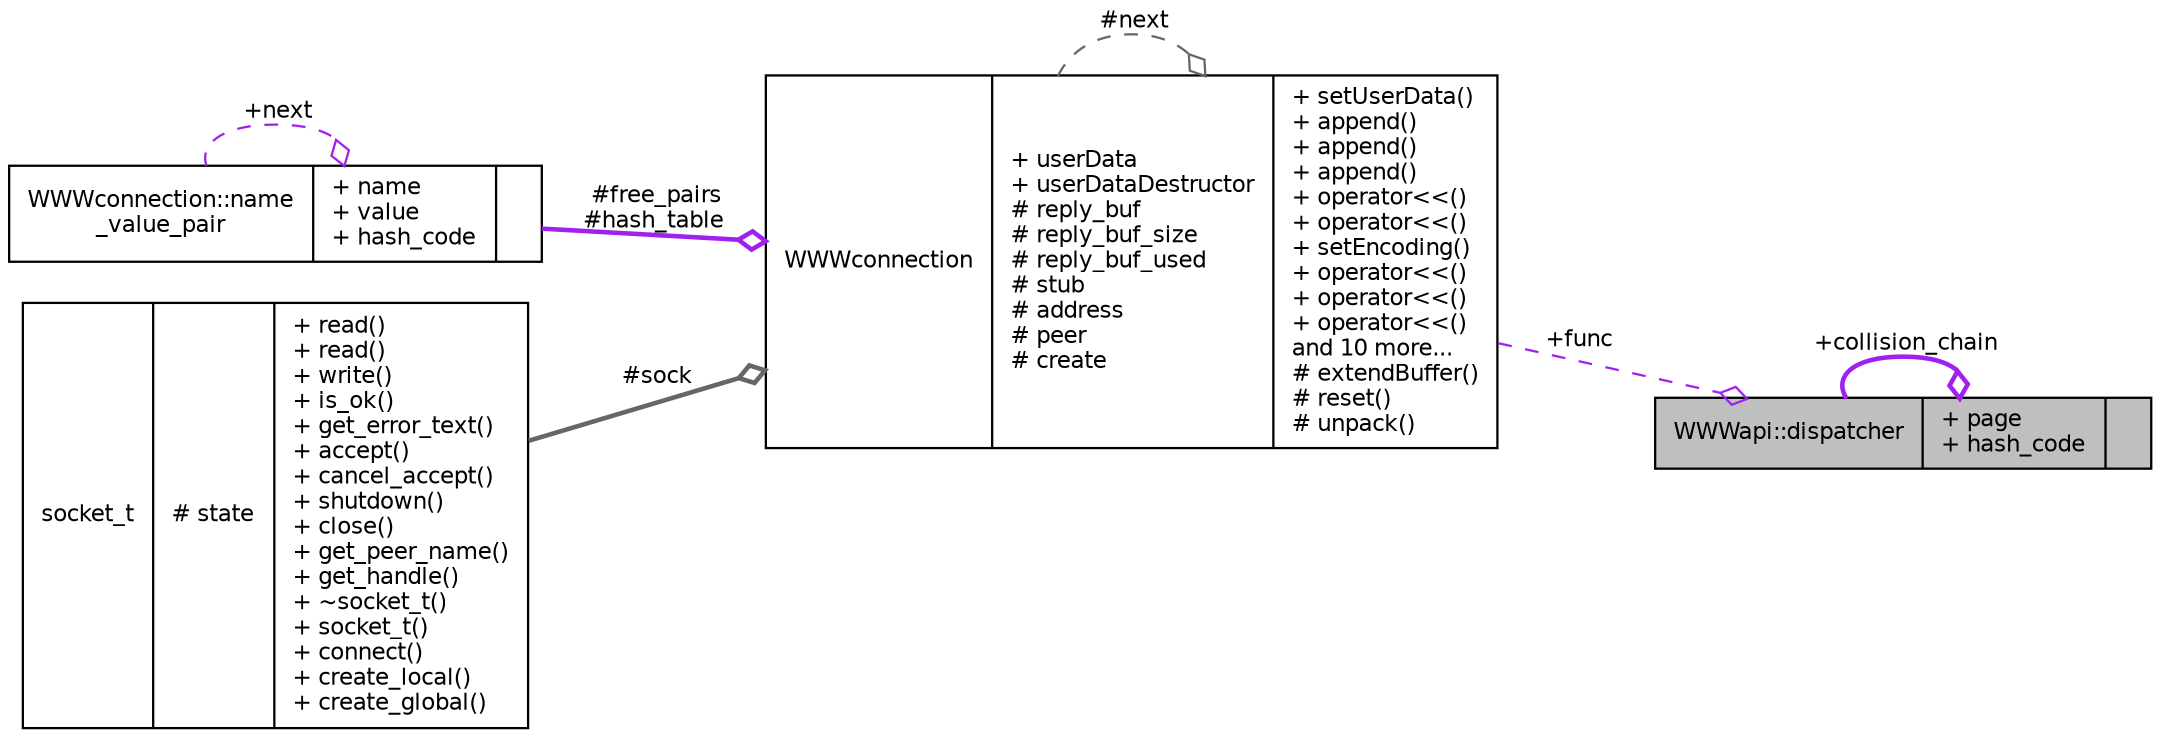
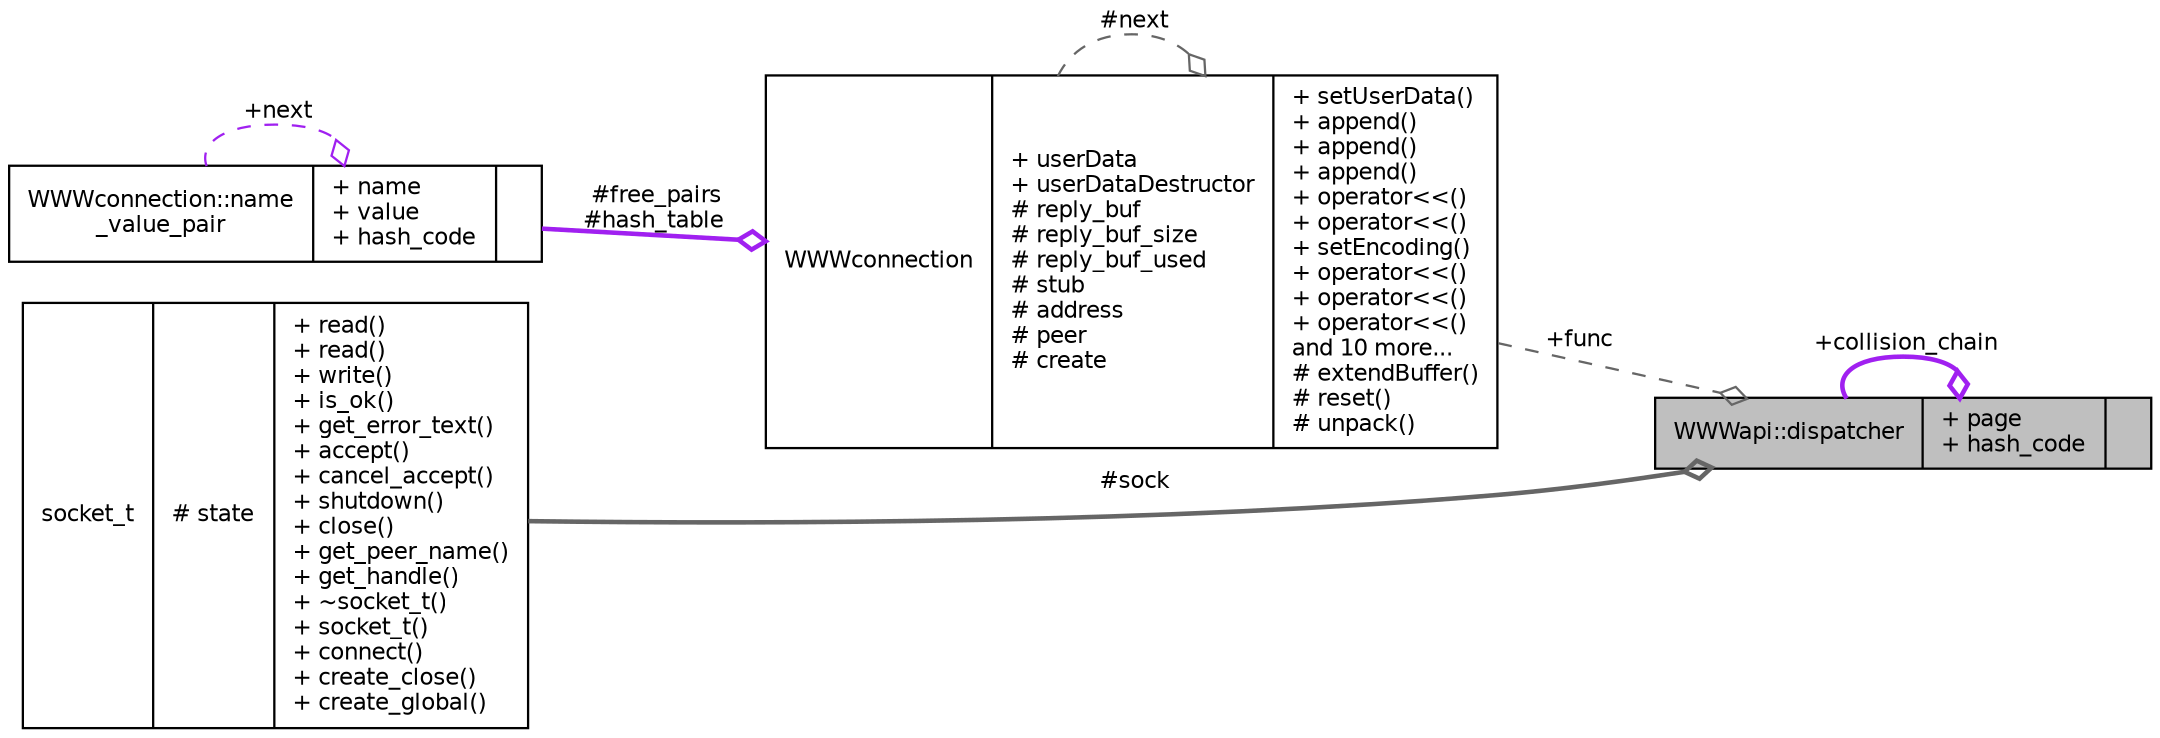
edge "WWWconnection" -> "WWWapi::dispatcher": color purple -> gray40
edge "socket_t" -> "WWWconnection": now "socket_t" -> "WWWapi::dispatcher"
node "socket_t": text "+ create_local()" -> "+ create_close()"
